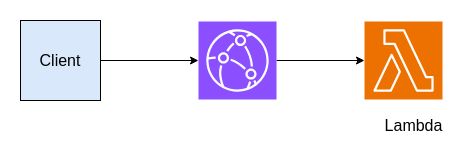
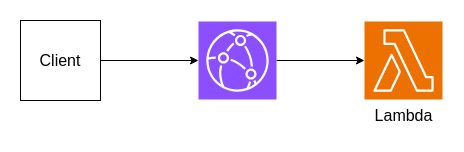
node "Client": fillcolor #dae8fc -> #ffffff
node "Lambda": moved (414, 125) -> (404, 115)
